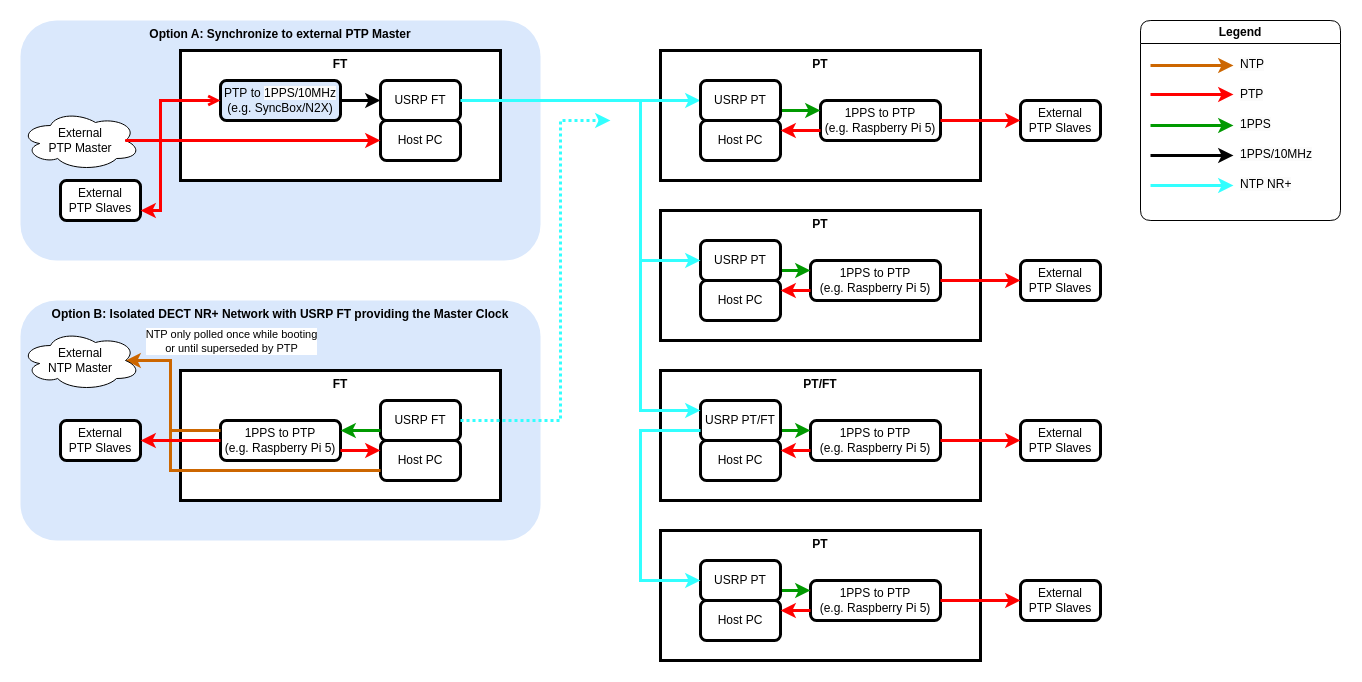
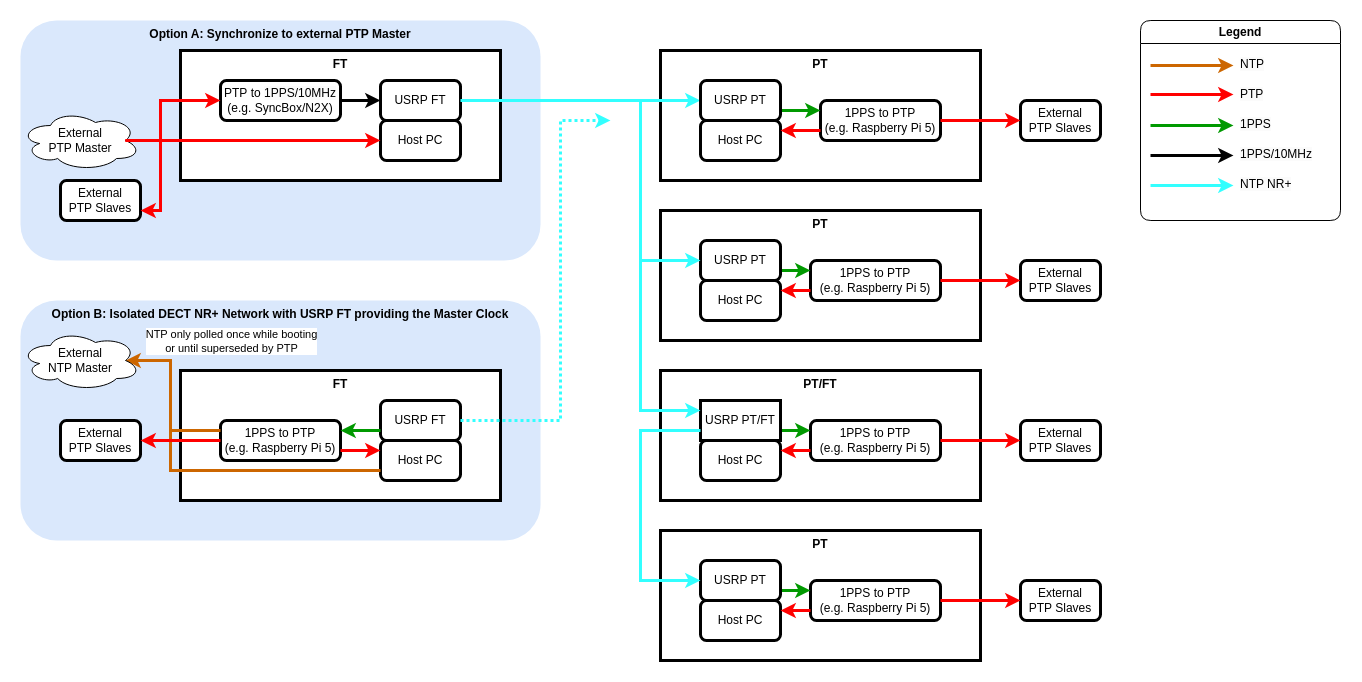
edge "External PTP Master" -> "PTP to 1PPS/10MHz (e.g. SyncBox/N2X)": arrowhead open -> classic
node "PTP to 1PPS/10MHz (e.g. SyncBox/N2X)": fillcolor #dae8fc -> #ffffff
node "USRP PT/FT": shape rounded rectangle -> rectangle
